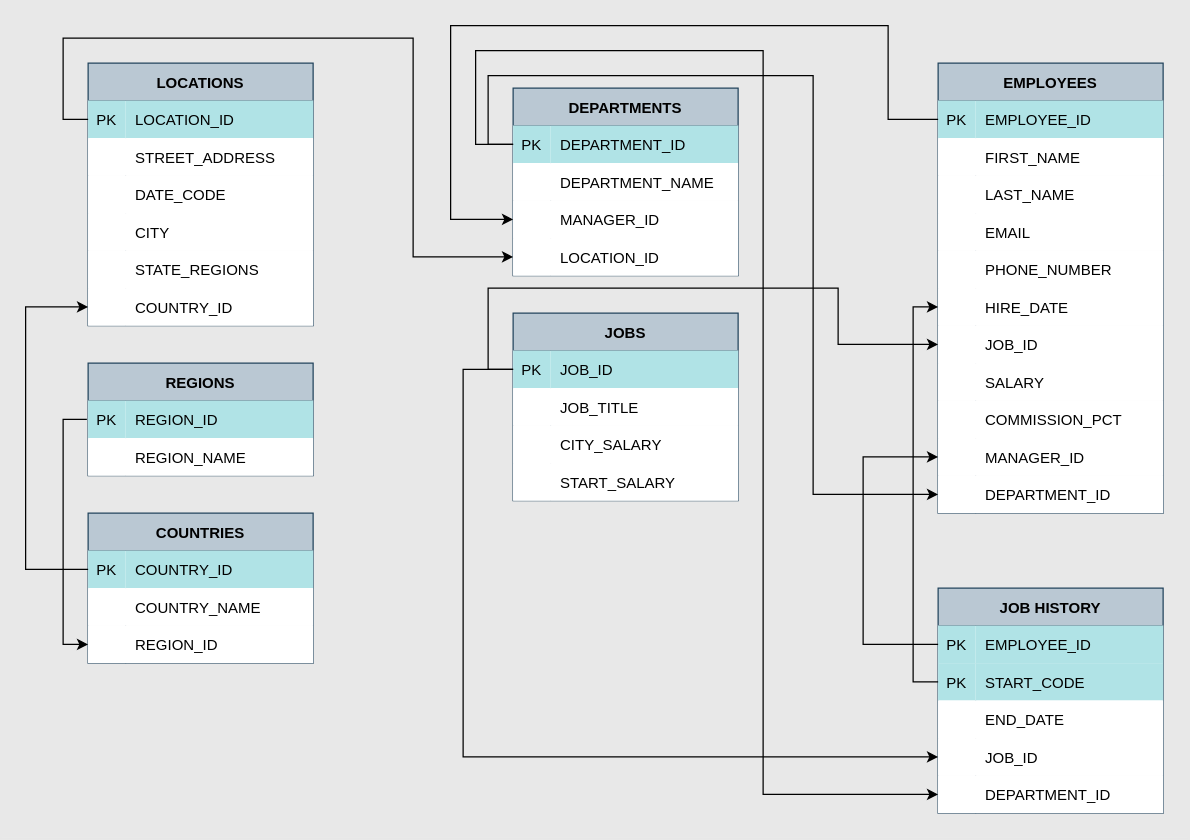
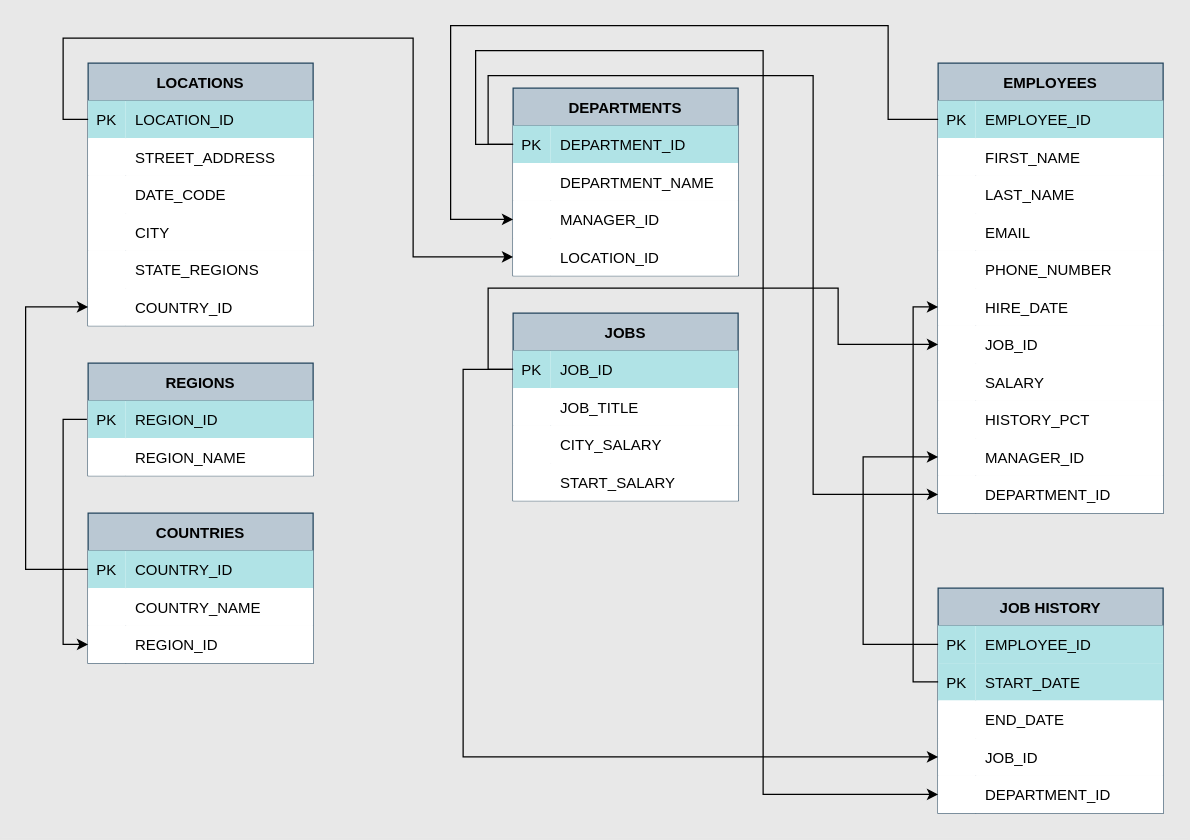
node "COMMISSION_PCT": label "COMMISSION_PCT" -> "HISTORY_PCT"
node "START_CODE": label "START_CODE" -> "START_DATE"
